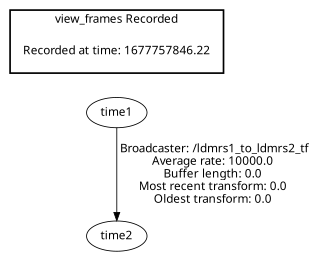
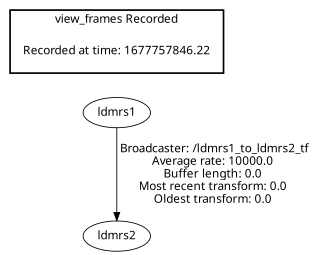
node "time1": label "time1" -> "ldmrs1"
node "time2": label "time2" -> "ldmrs2"
